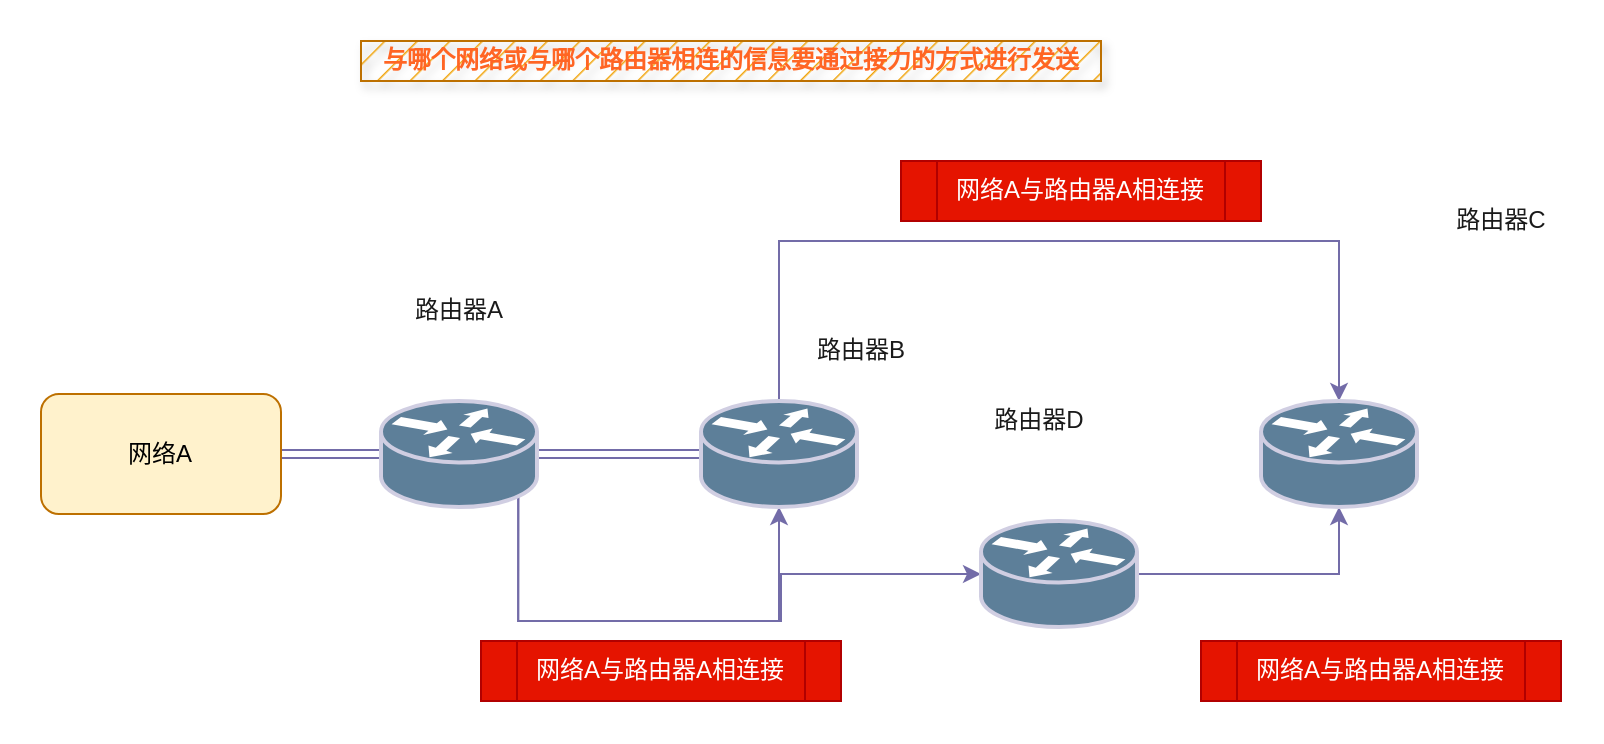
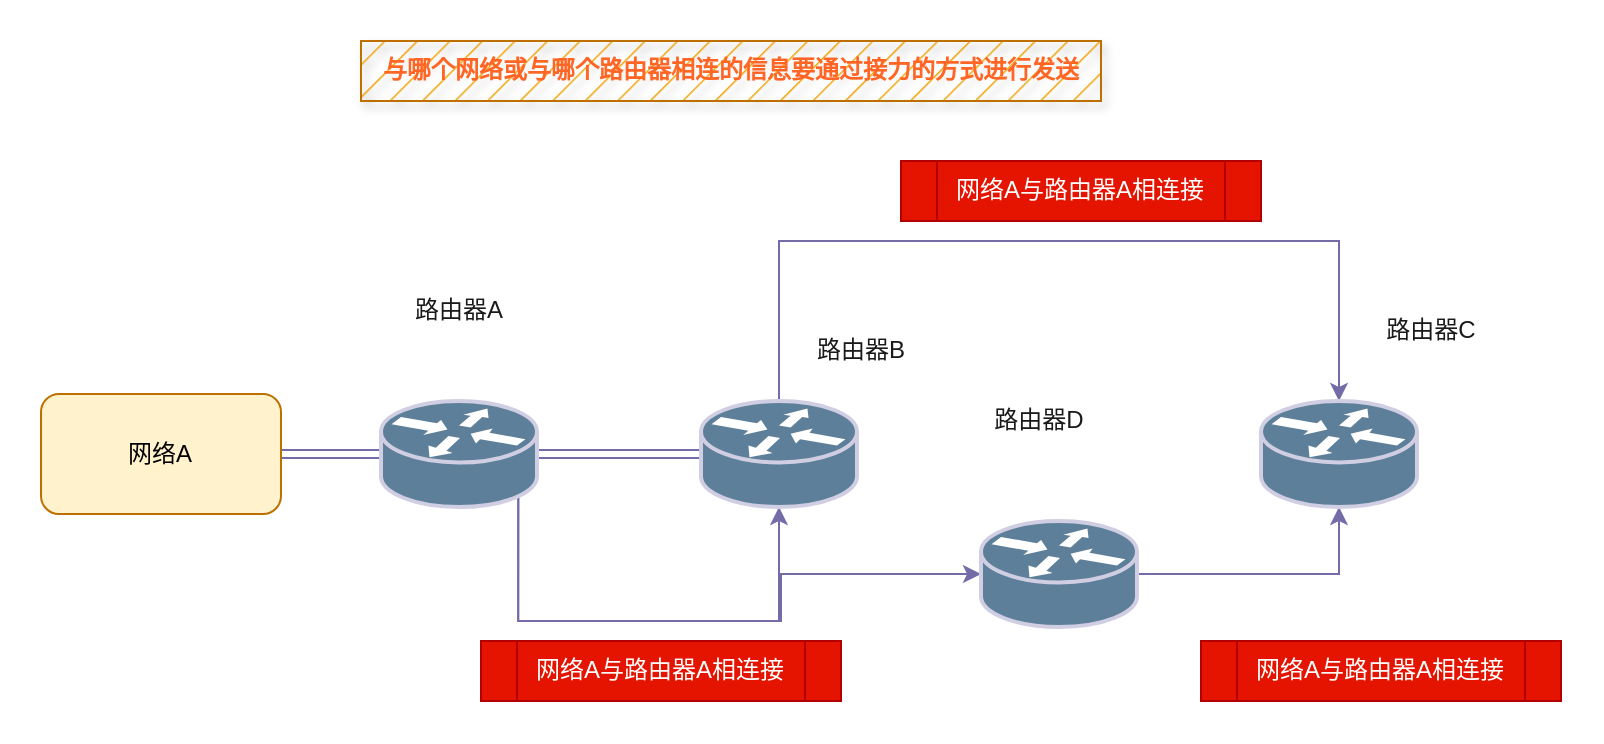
node "与哪个网络或与哪个路由器相连的信息要通过接力的方式进行发送": size 740x40 -> 740x60
node "路由器C": moved (1501, 221) -> (1431, 331)
